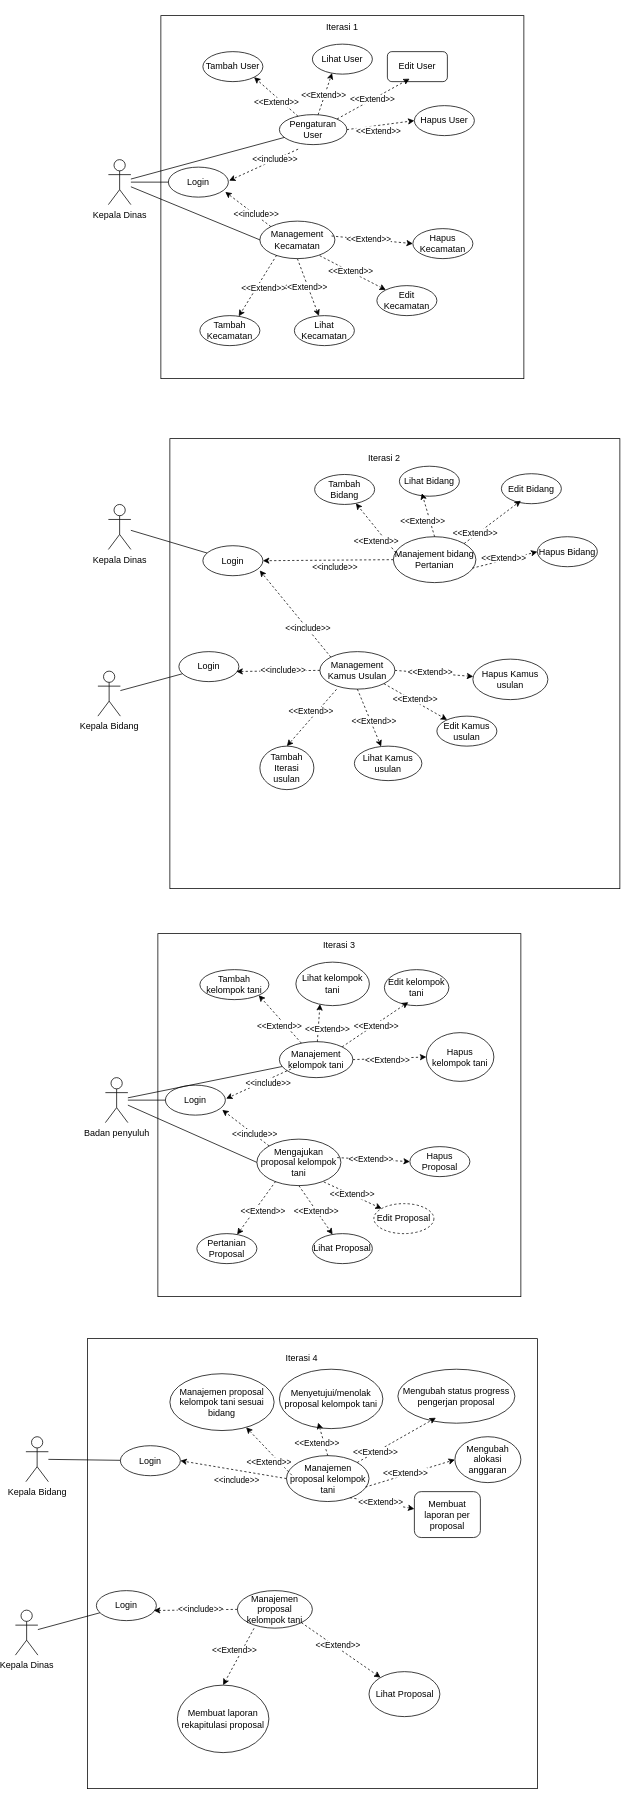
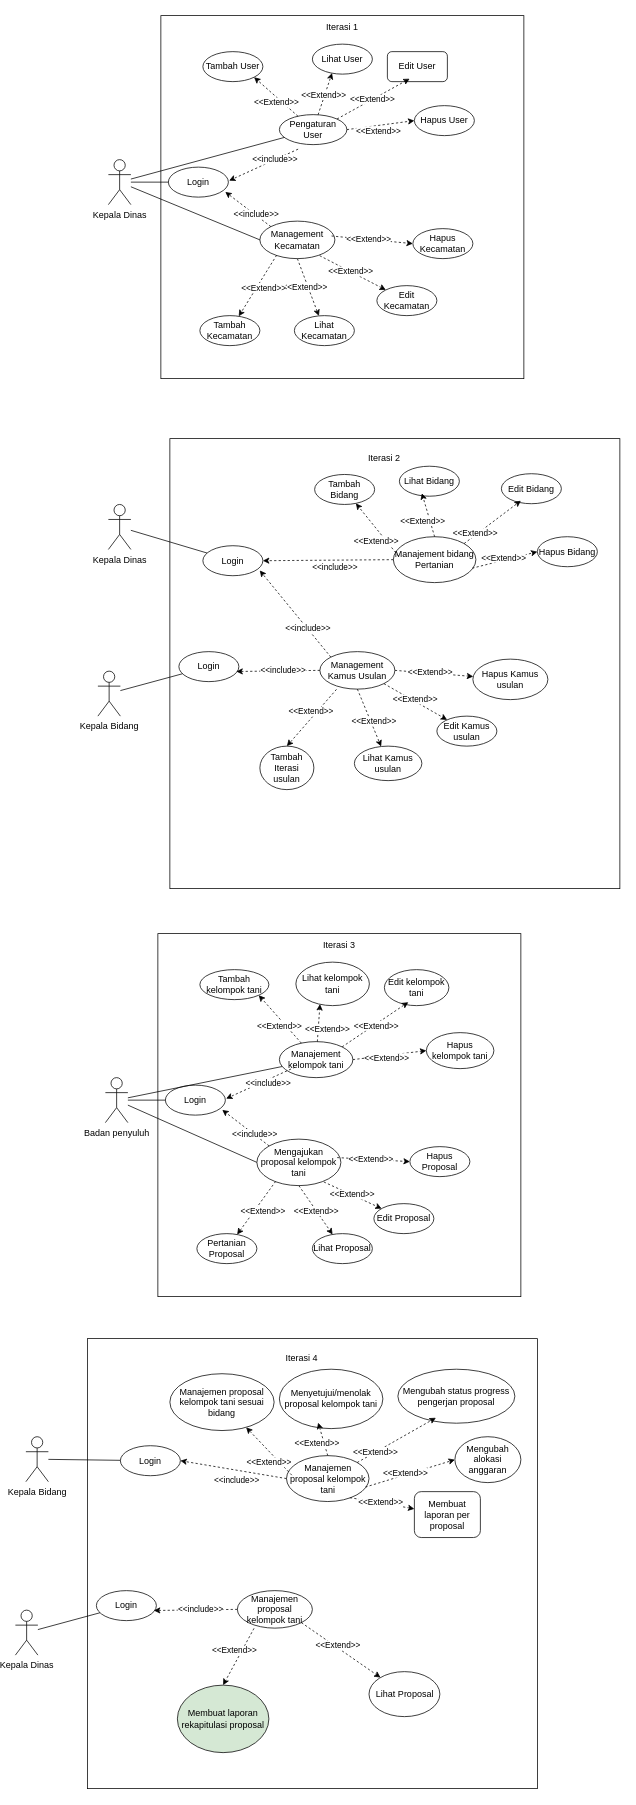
node "Hapus kelompok tani": size 68x49 -> 68x36
node "Edit Proposal": style dashed -> solid
node "Membuat laporan rekapitulasi proposal": fillcolor #ffffff -> #d5e8d4
